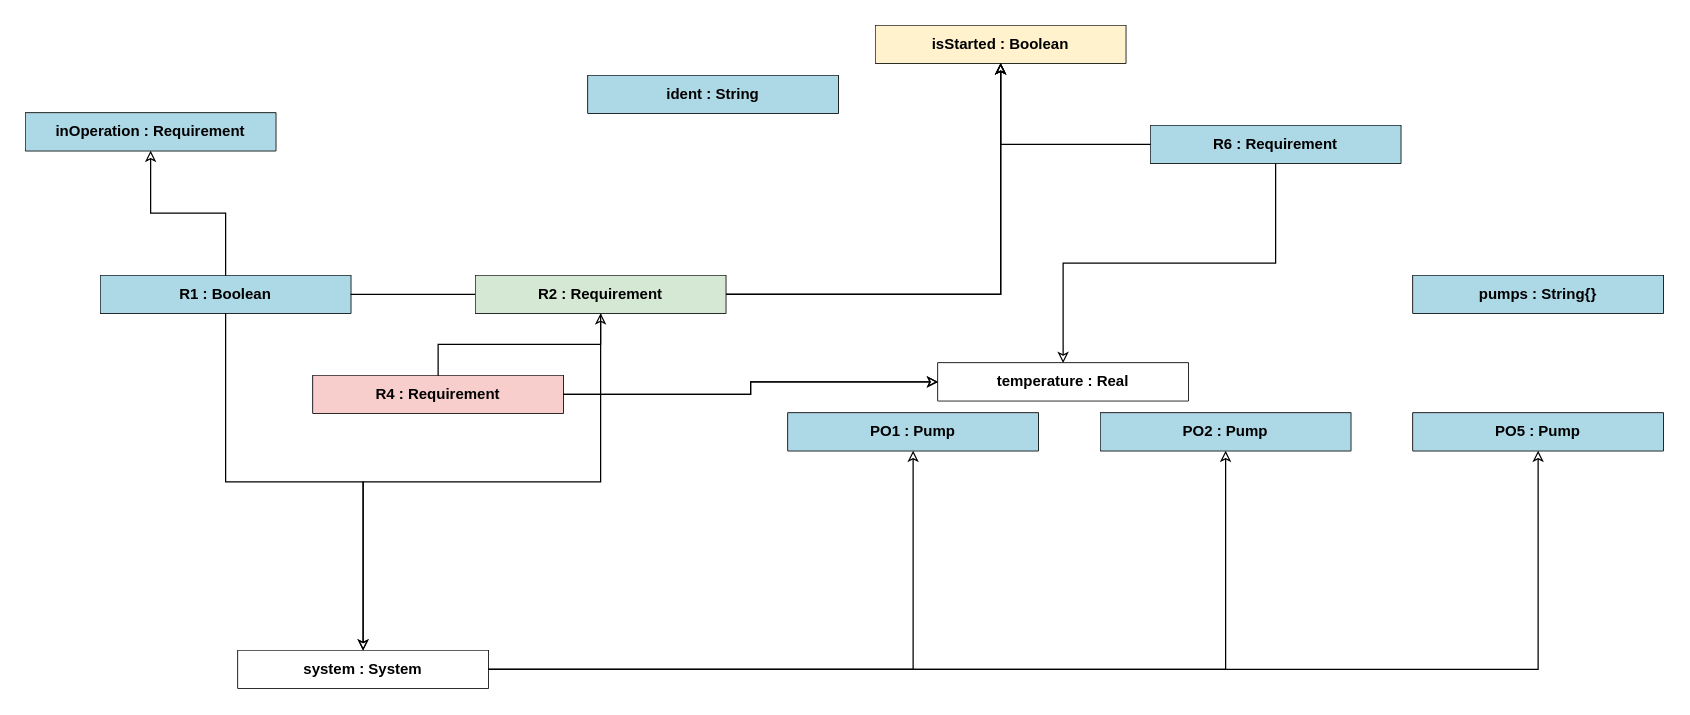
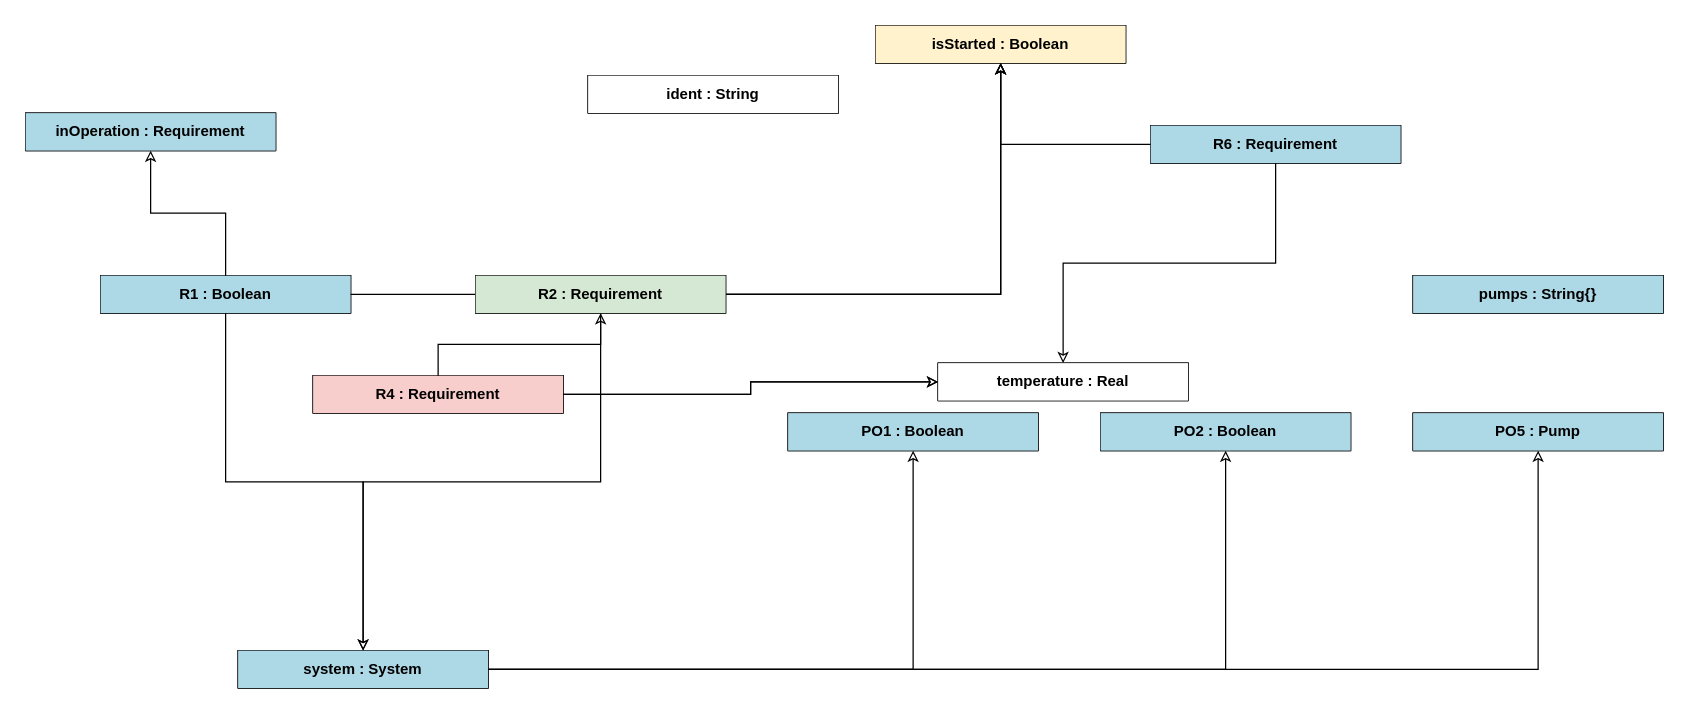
node "ident : String": fillcolor #add8e6 -> #ffffff
node "PO1 : Pump": label "PO1 : Pump" -> "PO1 : Boolean"
node "PO2 : Pump": label "PO2 : Pump" -> "PO2 : Boolean"
node "system : System": fillcolor #ffffff -> #add8e6
